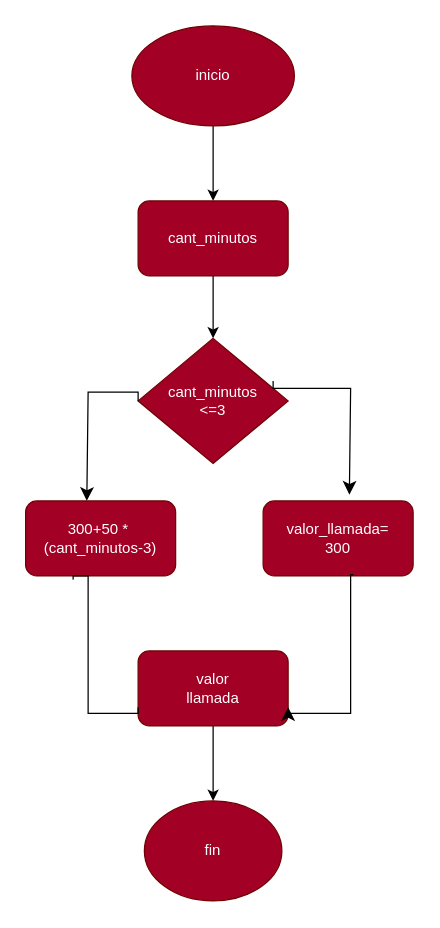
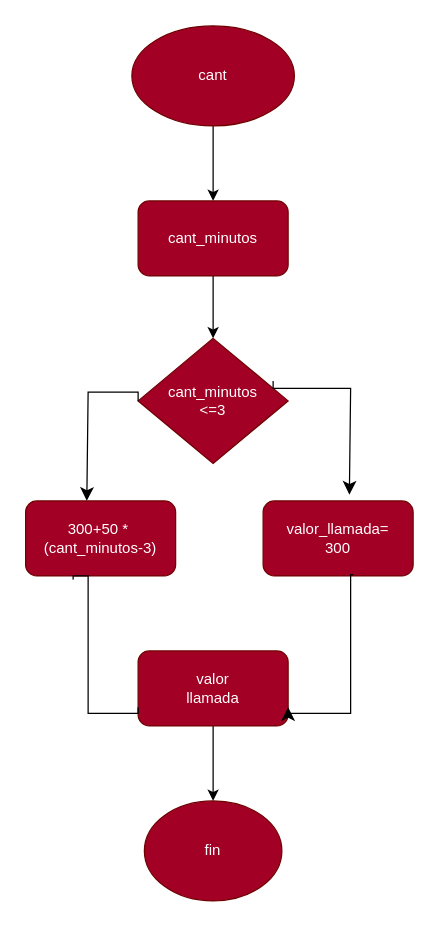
node "inicio": label "inicio" -> "cant"
